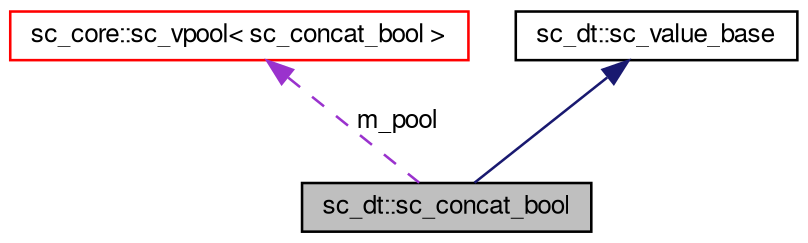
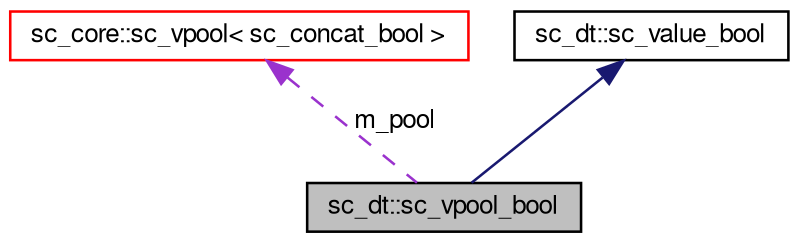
node "sc_dt::sc_value_base": label "sc_dt::sc_value_base" -> "sc_dt::sc_value_bool"
node "sc_dt::sc_concat_bool": label "sc_dt::sc_concat_bool" -> "sc_dt::sc_vpool_bool"
